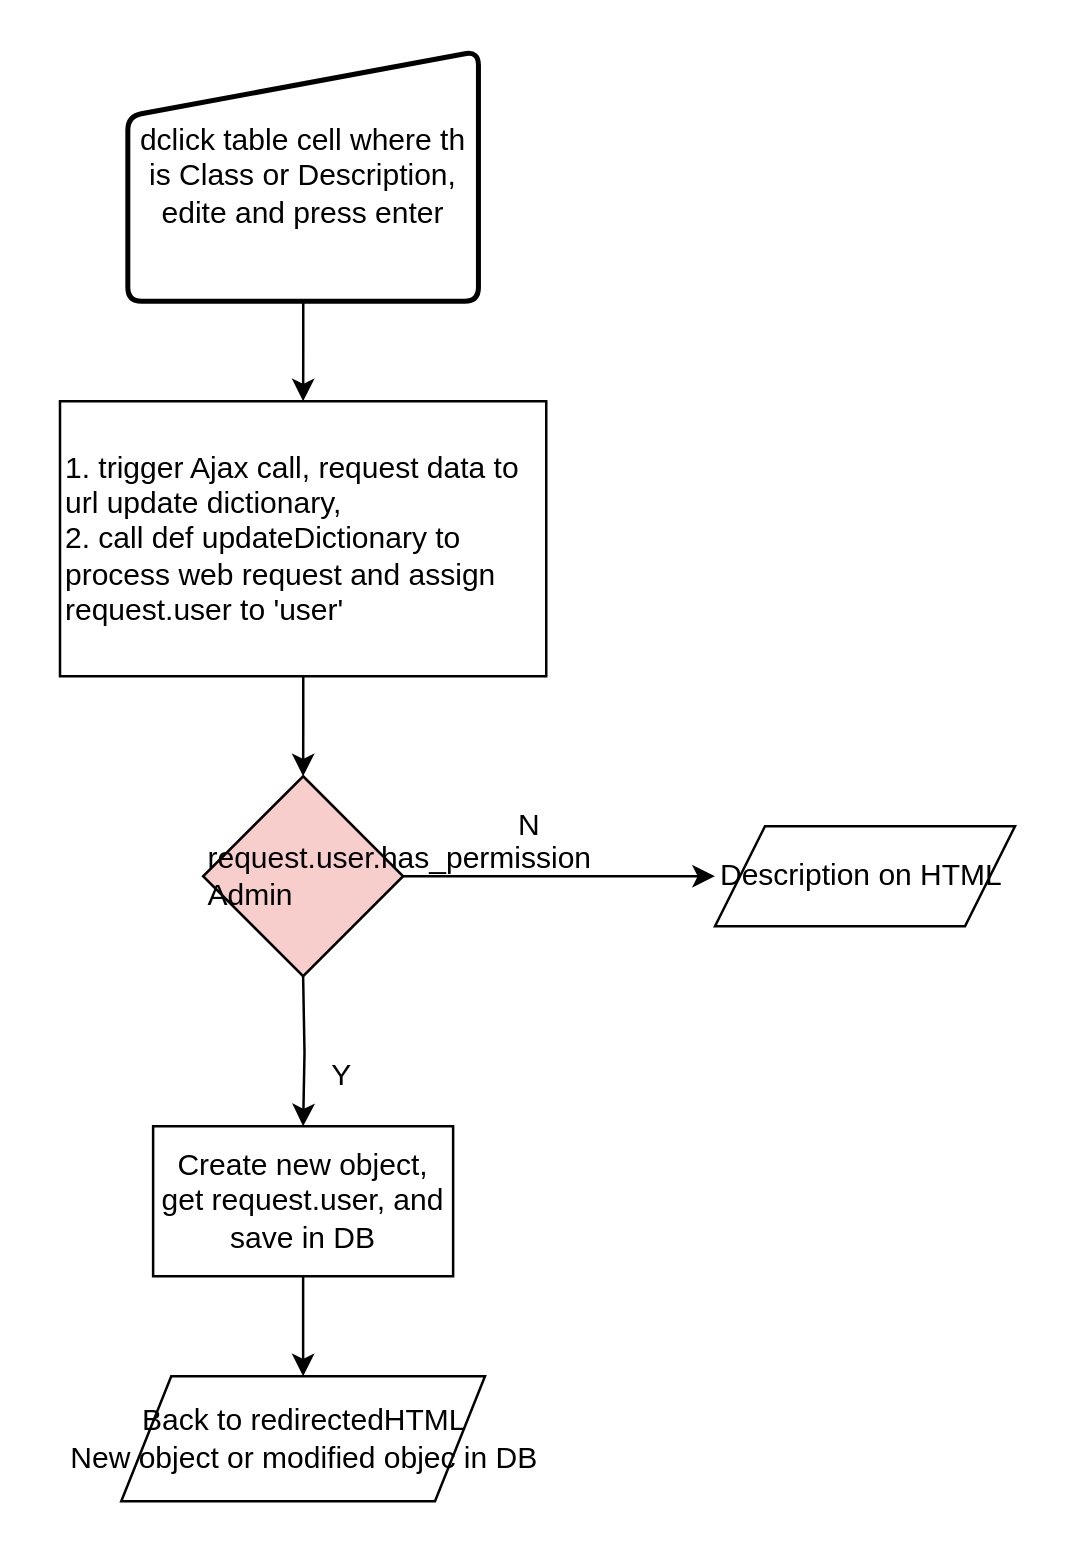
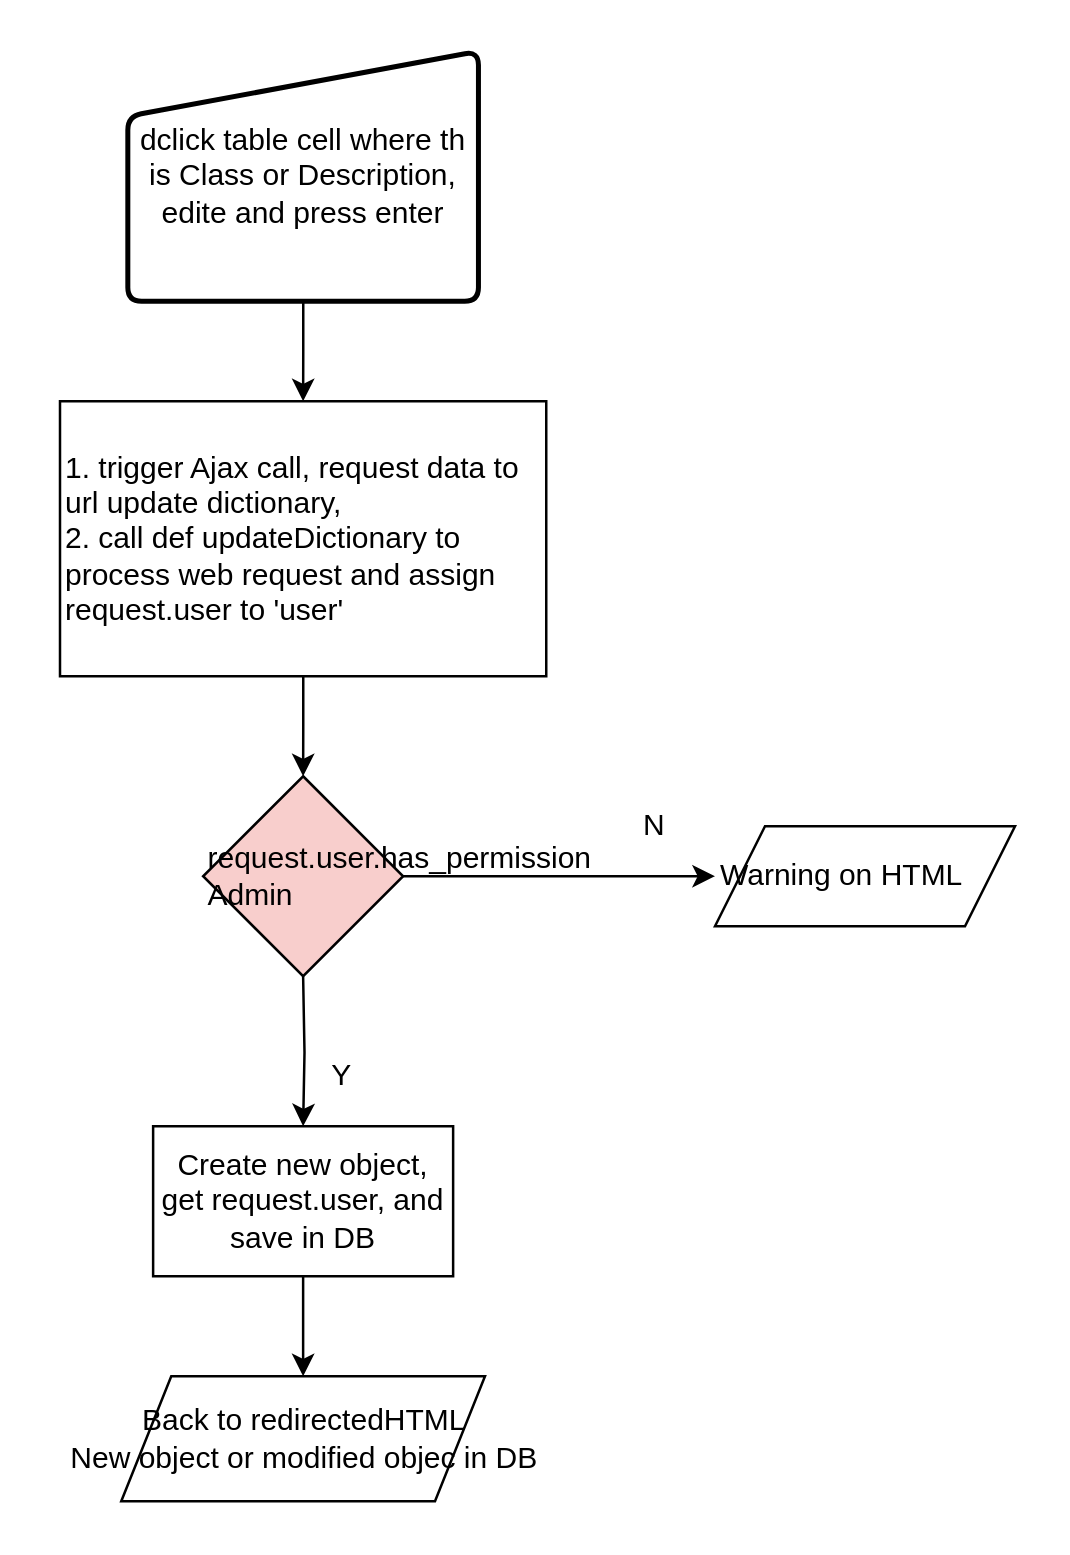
node "N": moved (528, 826) -> (653, 826)
node "Description on HTML": label "Description on HTML" -> "Warning on HTML"
